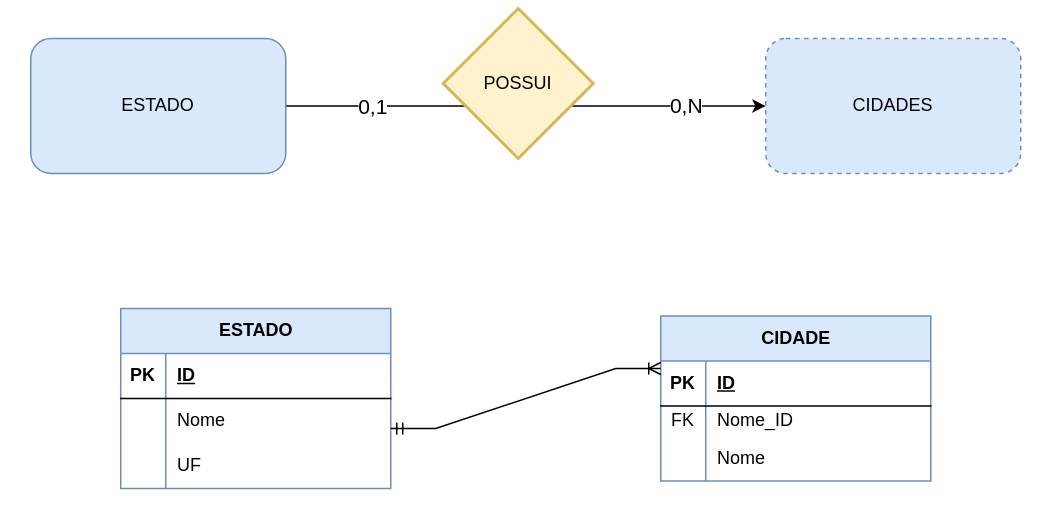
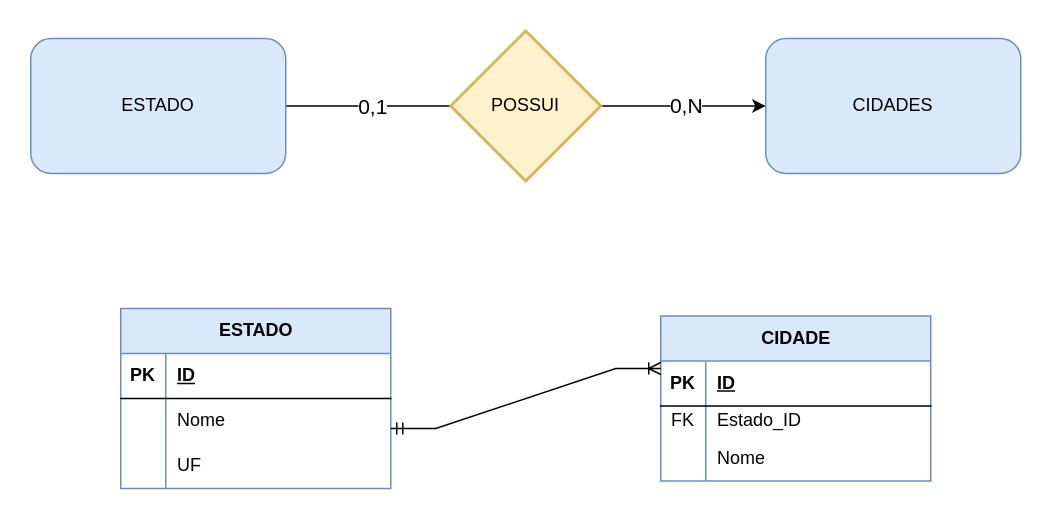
node "POSSUI": moved (518, 83) -> (526, 106)
node "CIDADES": style dashed -> solid
node "Nome_ID": label "Nome_ID" -> "Estado_ID"
